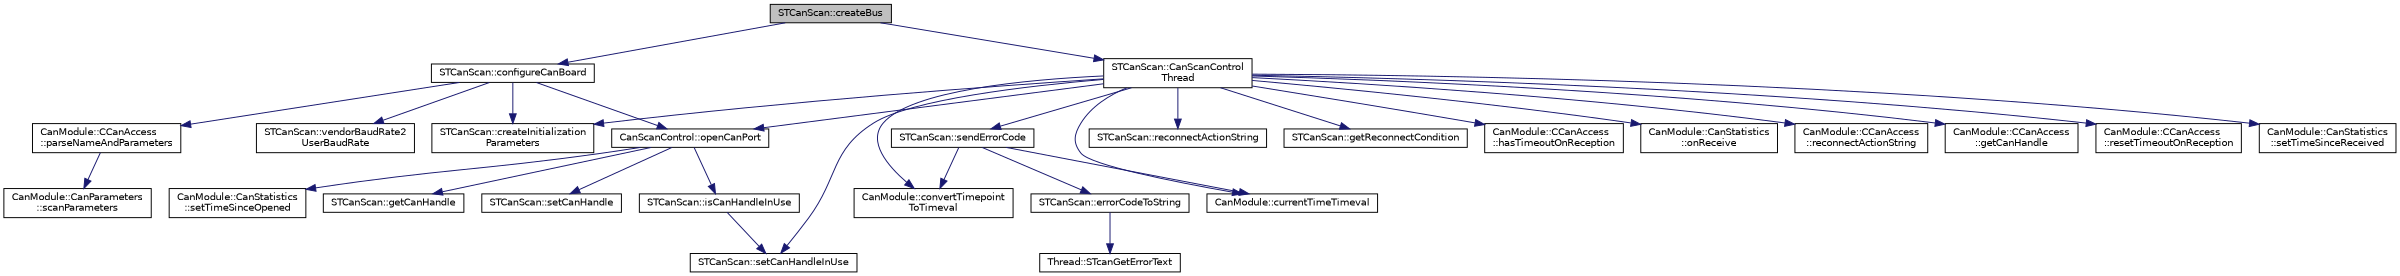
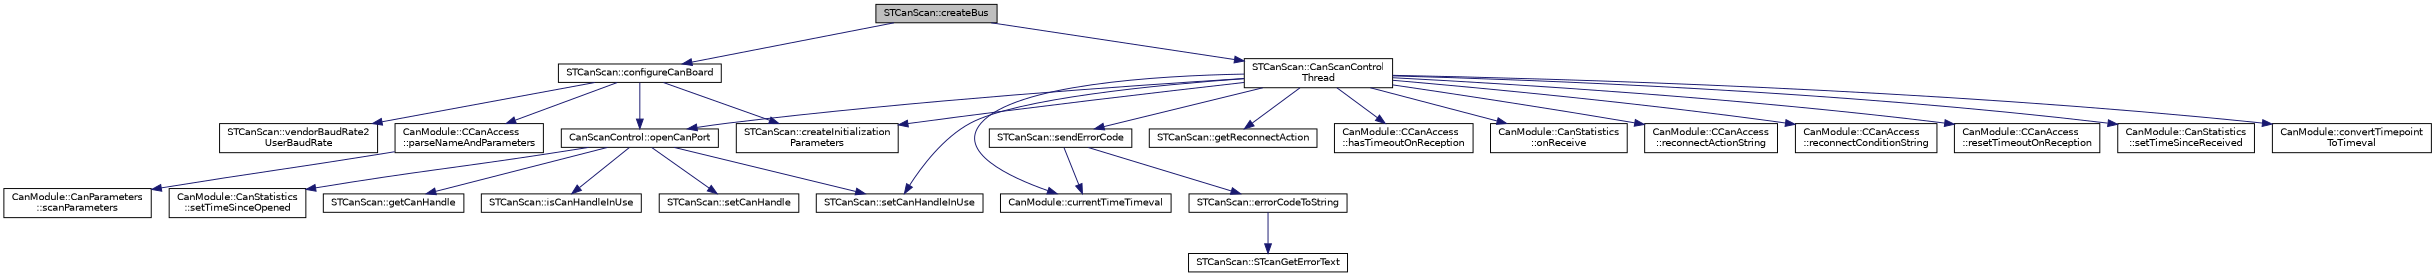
node "STCanScan::reconnectActionString": label "STCanScan::reconnectActionString" -> "STCanScan::getReconnectAction"
node "STCanScan::getReconnectCondition": removed
node "CanModule::CCanAccess ::getCanHandle": label "CanModule::CCanAccess ::getCanHandle" -> "CanModule::CCanAccess ::reconnectConditionString"
edge "STCanScan::sendErrorCode" -> "CanModule::convertTimepoint ToTimeval": removed
edge "STCanScan::isCanHandleInUse" -> "STCanScan::setCanHandleInUse": now "CanScanControl::openCanPort" -> "STCanScan::setCanHandleInUse"
node "Thread::STcanGetErrorText": label "Thread::STcanGetErrorText" -> "STCanScan::STcanGetErrorText"
